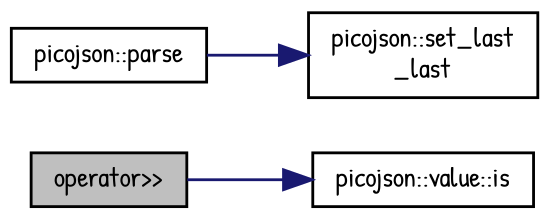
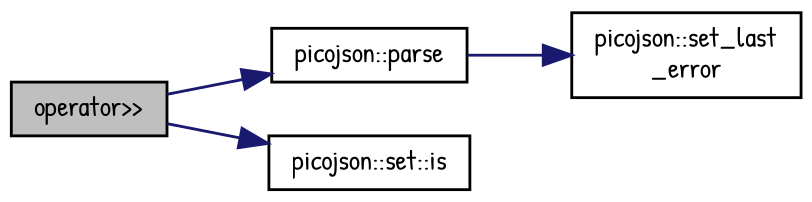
node "picojson::set_last _last": label "picojson::set_last _last" -> "picojson::set_last _error"
edge "operator>>" -> "picojson::parse": added
node "picojson::value::is": label "picojson::value::is" -> "picojson::set::is"
